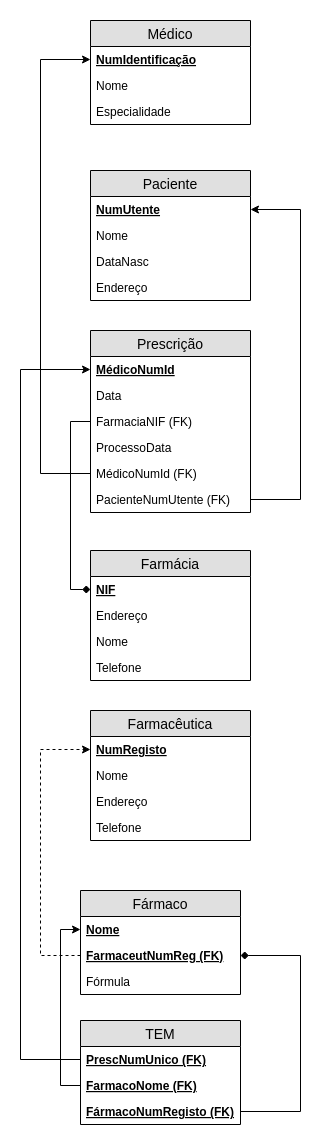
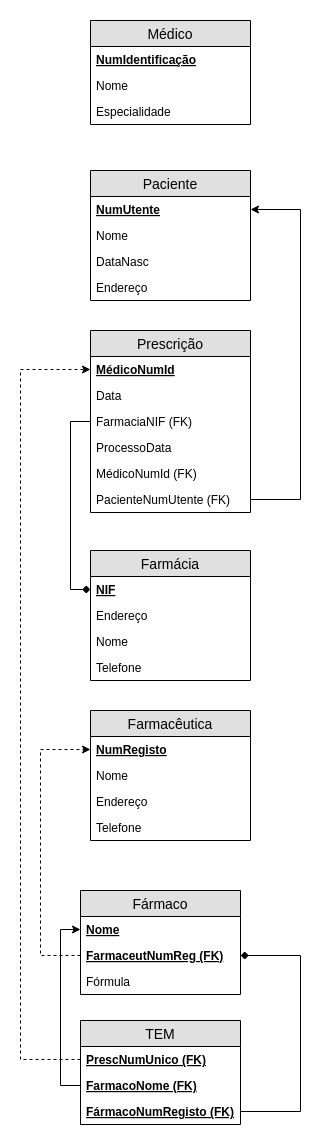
edge "MédicoNumId (FK)" -> "NumIdentificação": removed
edge "PrescNumUnico (FK)" -> "MédicoNumId": style solid -> dashed
